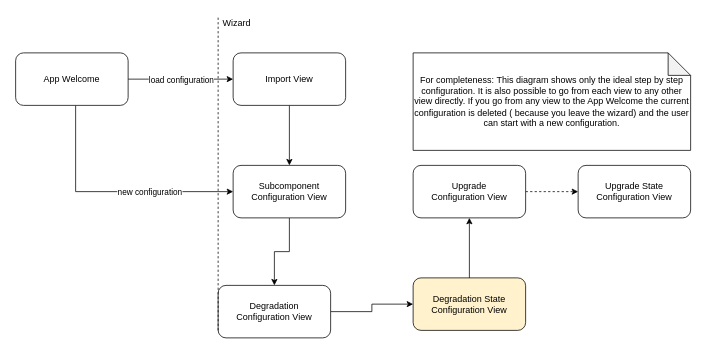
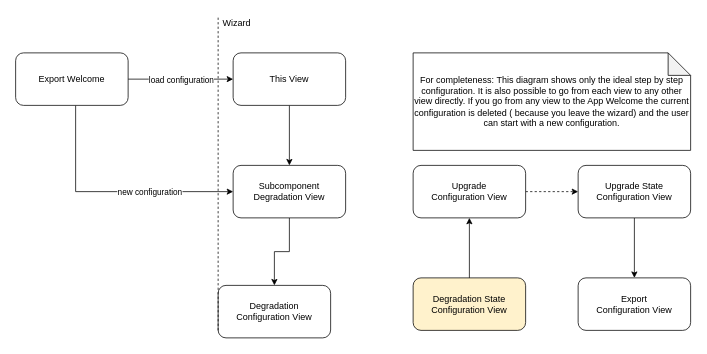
node "App Welcome": label "App Welcome" -> "Export Welcome"
node "Import View": label "Import View" -> "This View"
node "Subcomponent Configuration View": label "Subcomponent Configuration View" -> "Subcomponent Degradation View"
edge "Upgrade State Configuration View" -> "Export Configuration View": added
node "Export Configuration View": added
edge "Degradation Configuration View" -> "Degradation State Configuration View": removed
